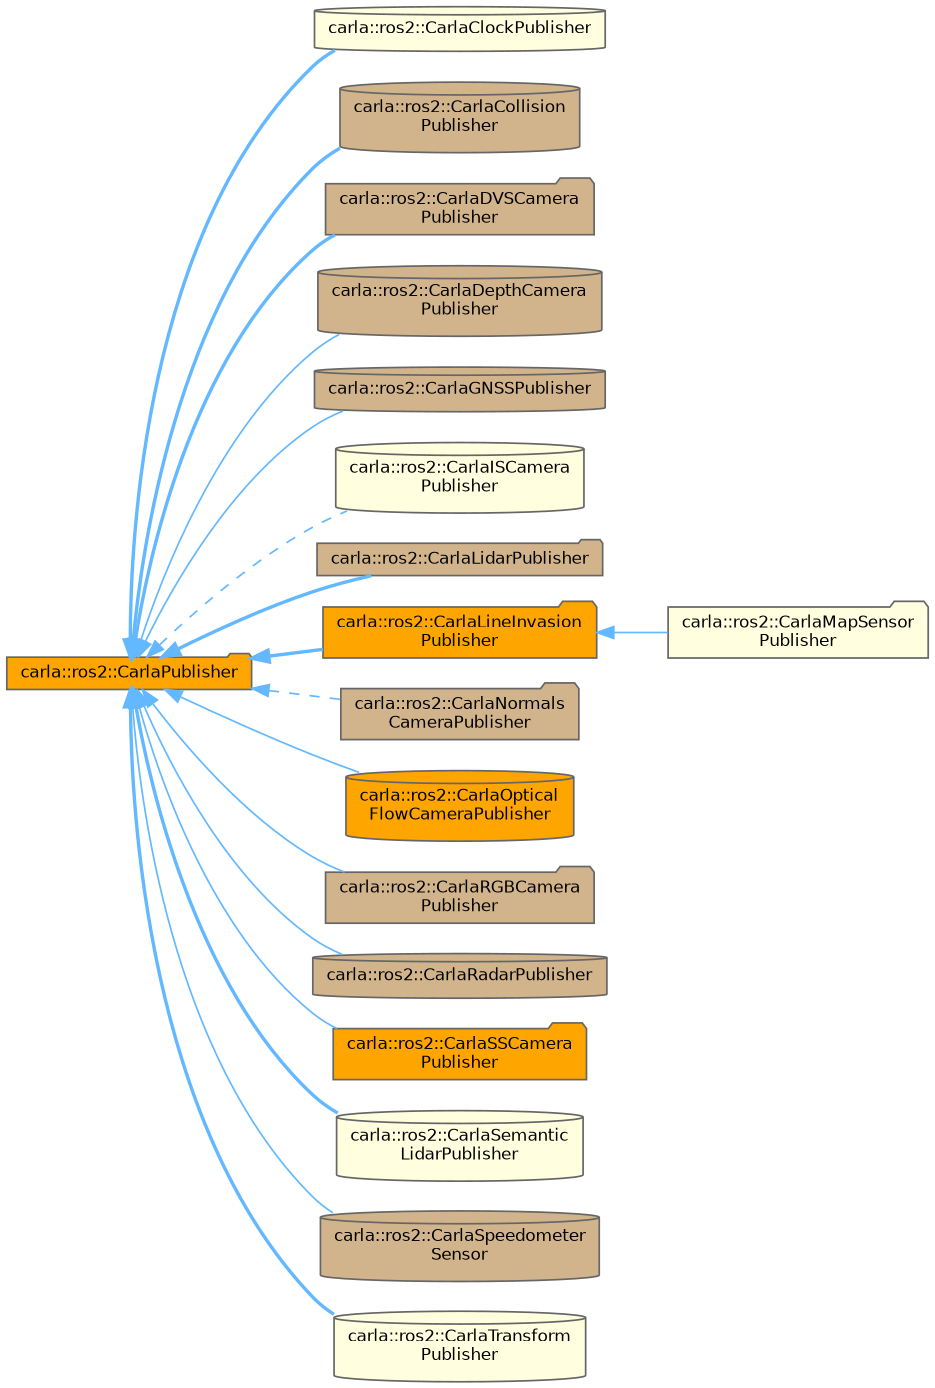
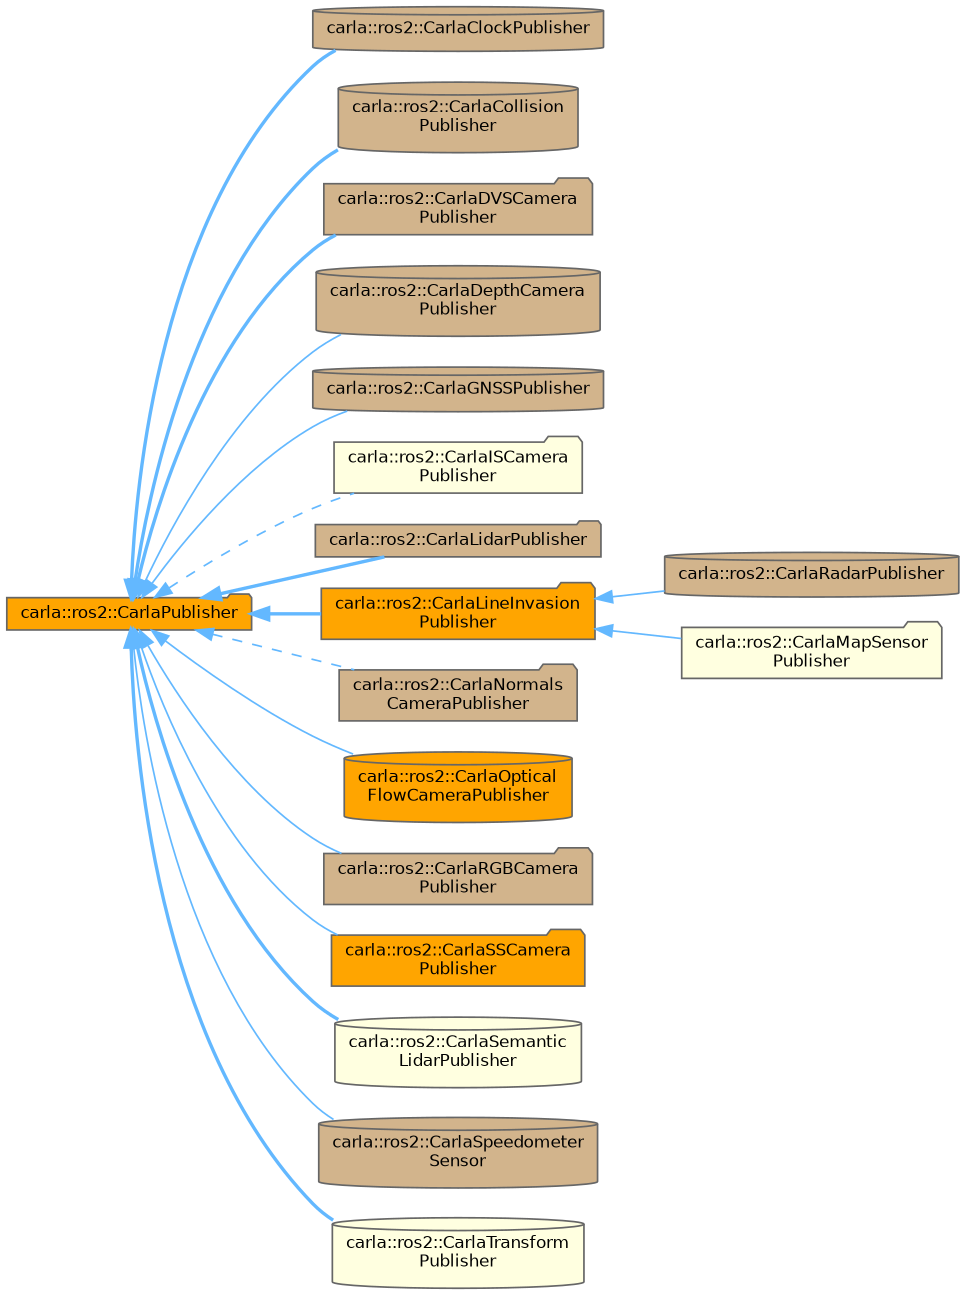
node "carla::ros2::CarlaClockPublisher": fillcolor lightyellow -> tan
node "carla::ros2::CarlaISCamera Publisher": shape cylinder -> folder
edge "carla::ros2::CarlaRadarPublisher" -> "carla::ros2::CarlaPublisher": now "carla::ros2::CarlaRadarPublisher" -> "carla::ros2::CarlaLineInvasion Publisher"
